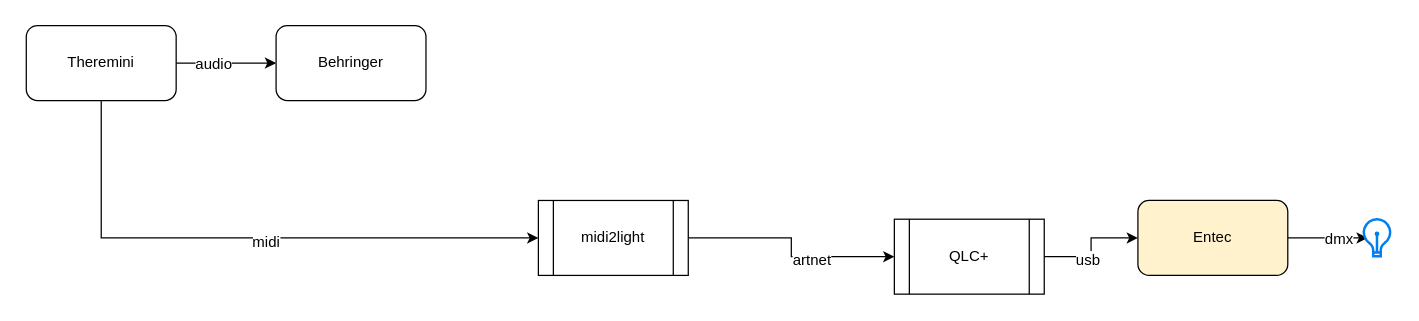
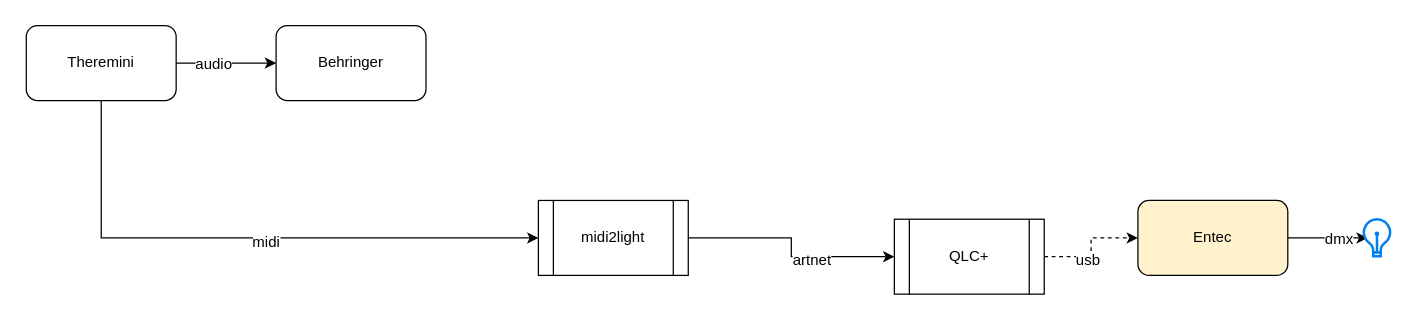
edge "QLC+" -> "Entec": style solid -> dashed
